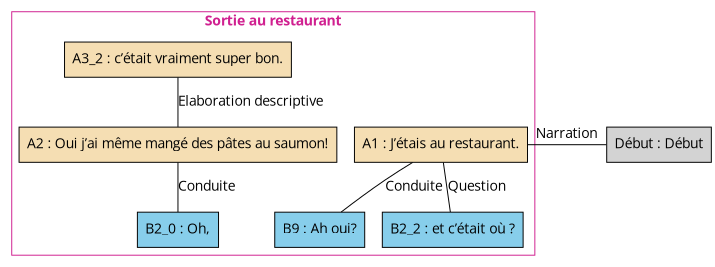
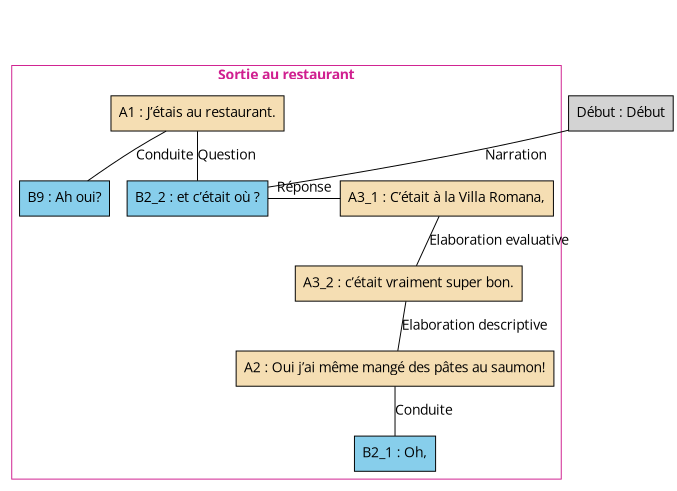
edge "A1 : J’étais au restaurant." -- "Début : Début": now "B2_2 : et c’était où ?" -- "Début : Début"
node "A3_1 : C’était à la Villa Romana,": added
node "B2_0 : Oh,": label "B2_0 : Oh," -> "B2_1 : Oh,"
